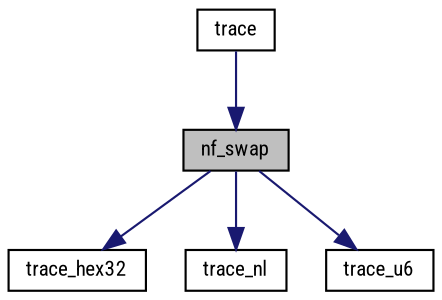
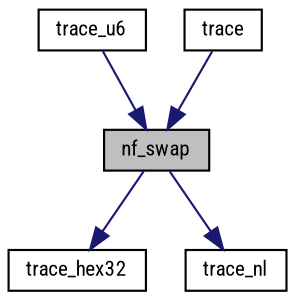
edge "nf_swap" -> "trace_u6": reversed
